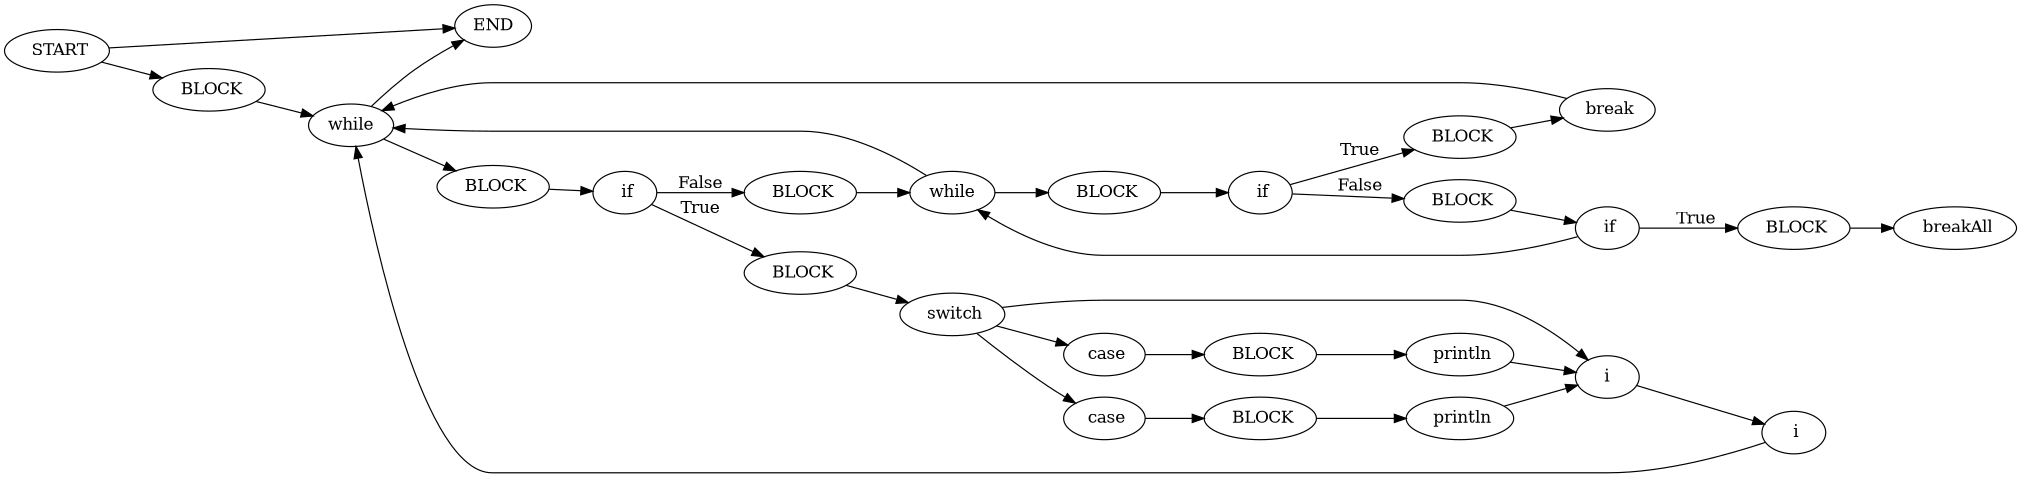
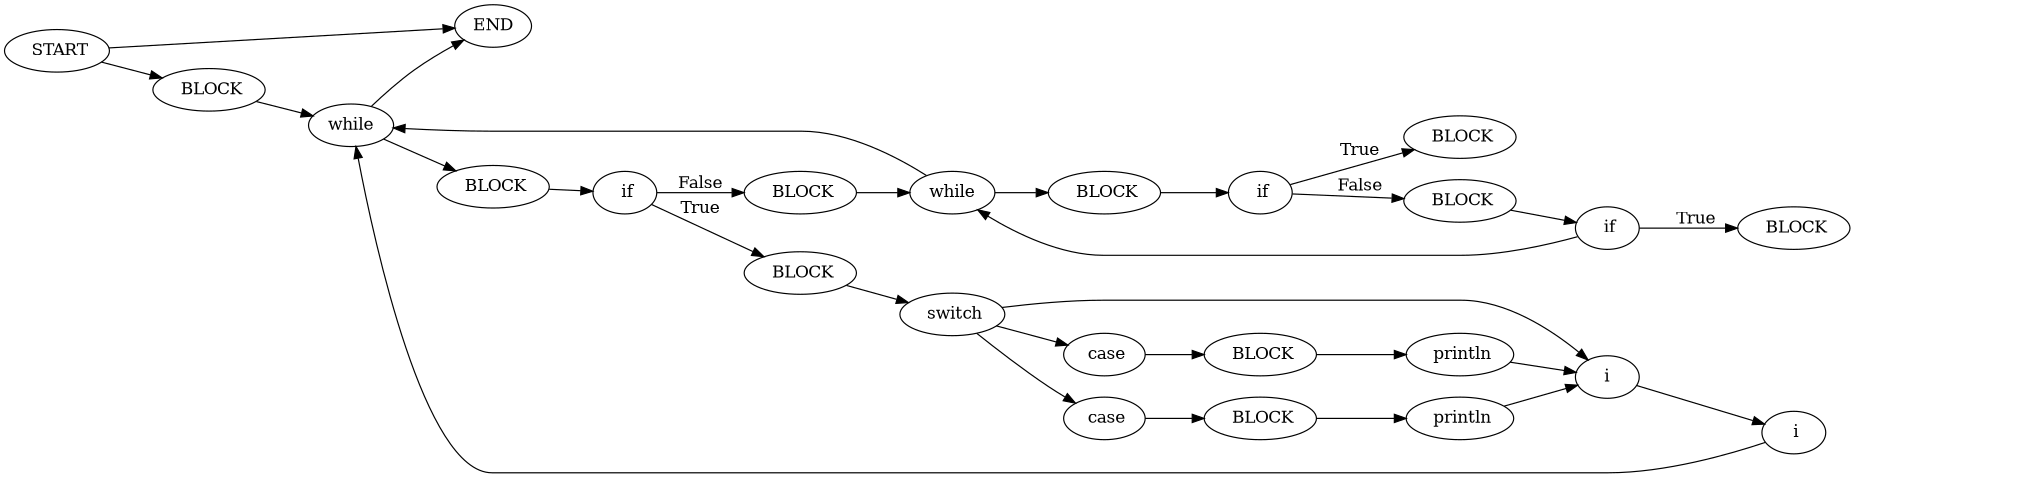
node "break": removed
node "breakAll": removed
